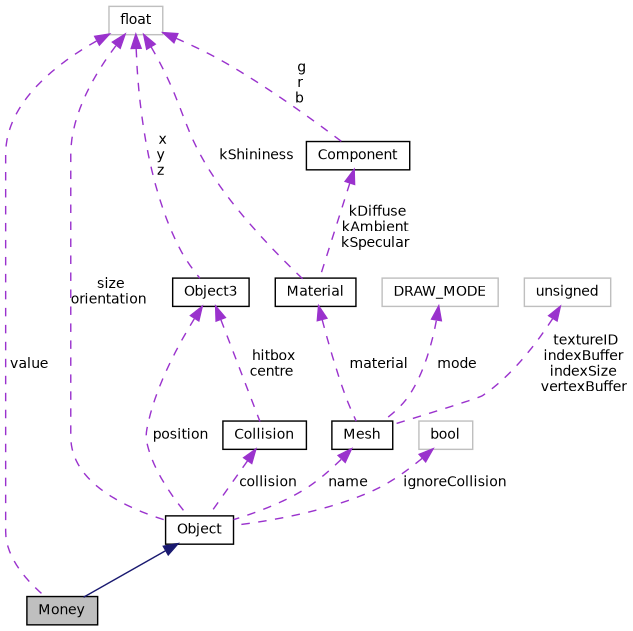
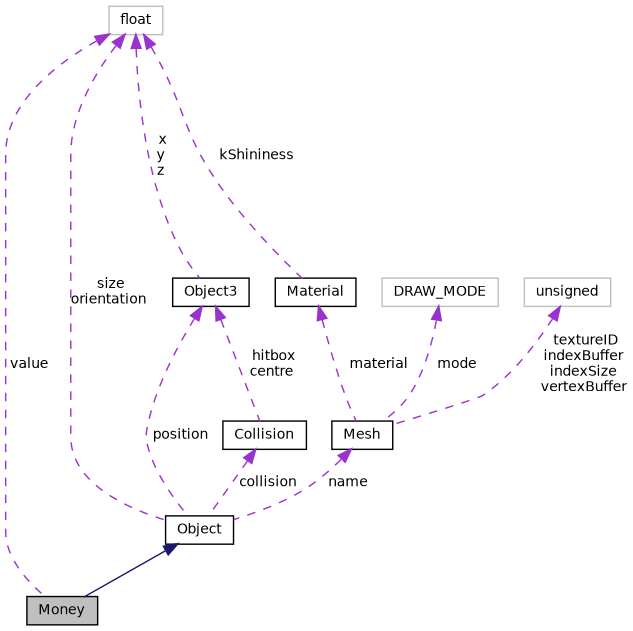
node "Component": removed
node "bool": removed
